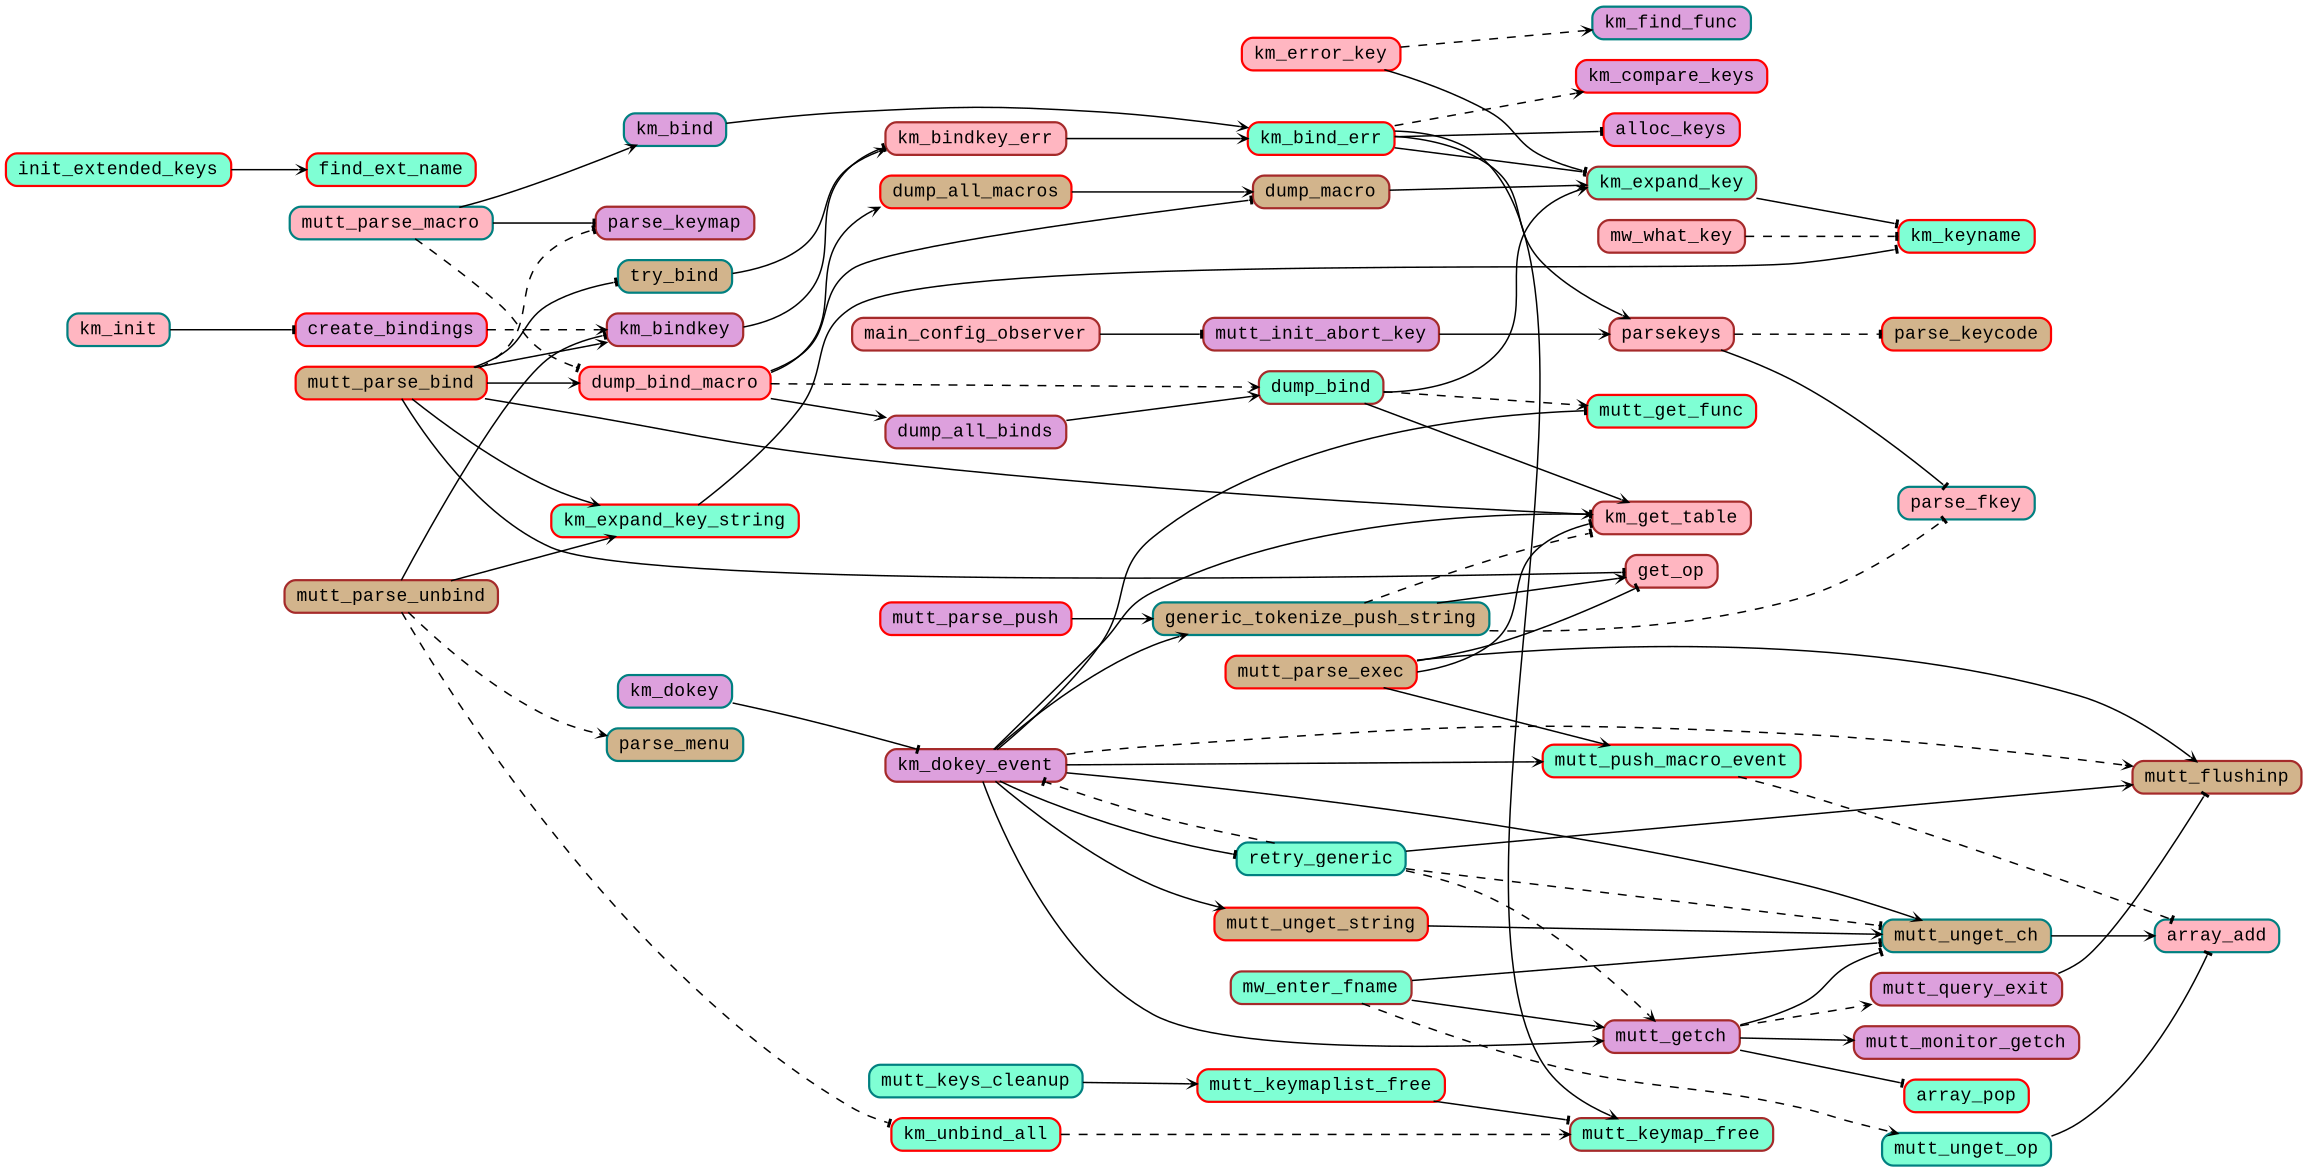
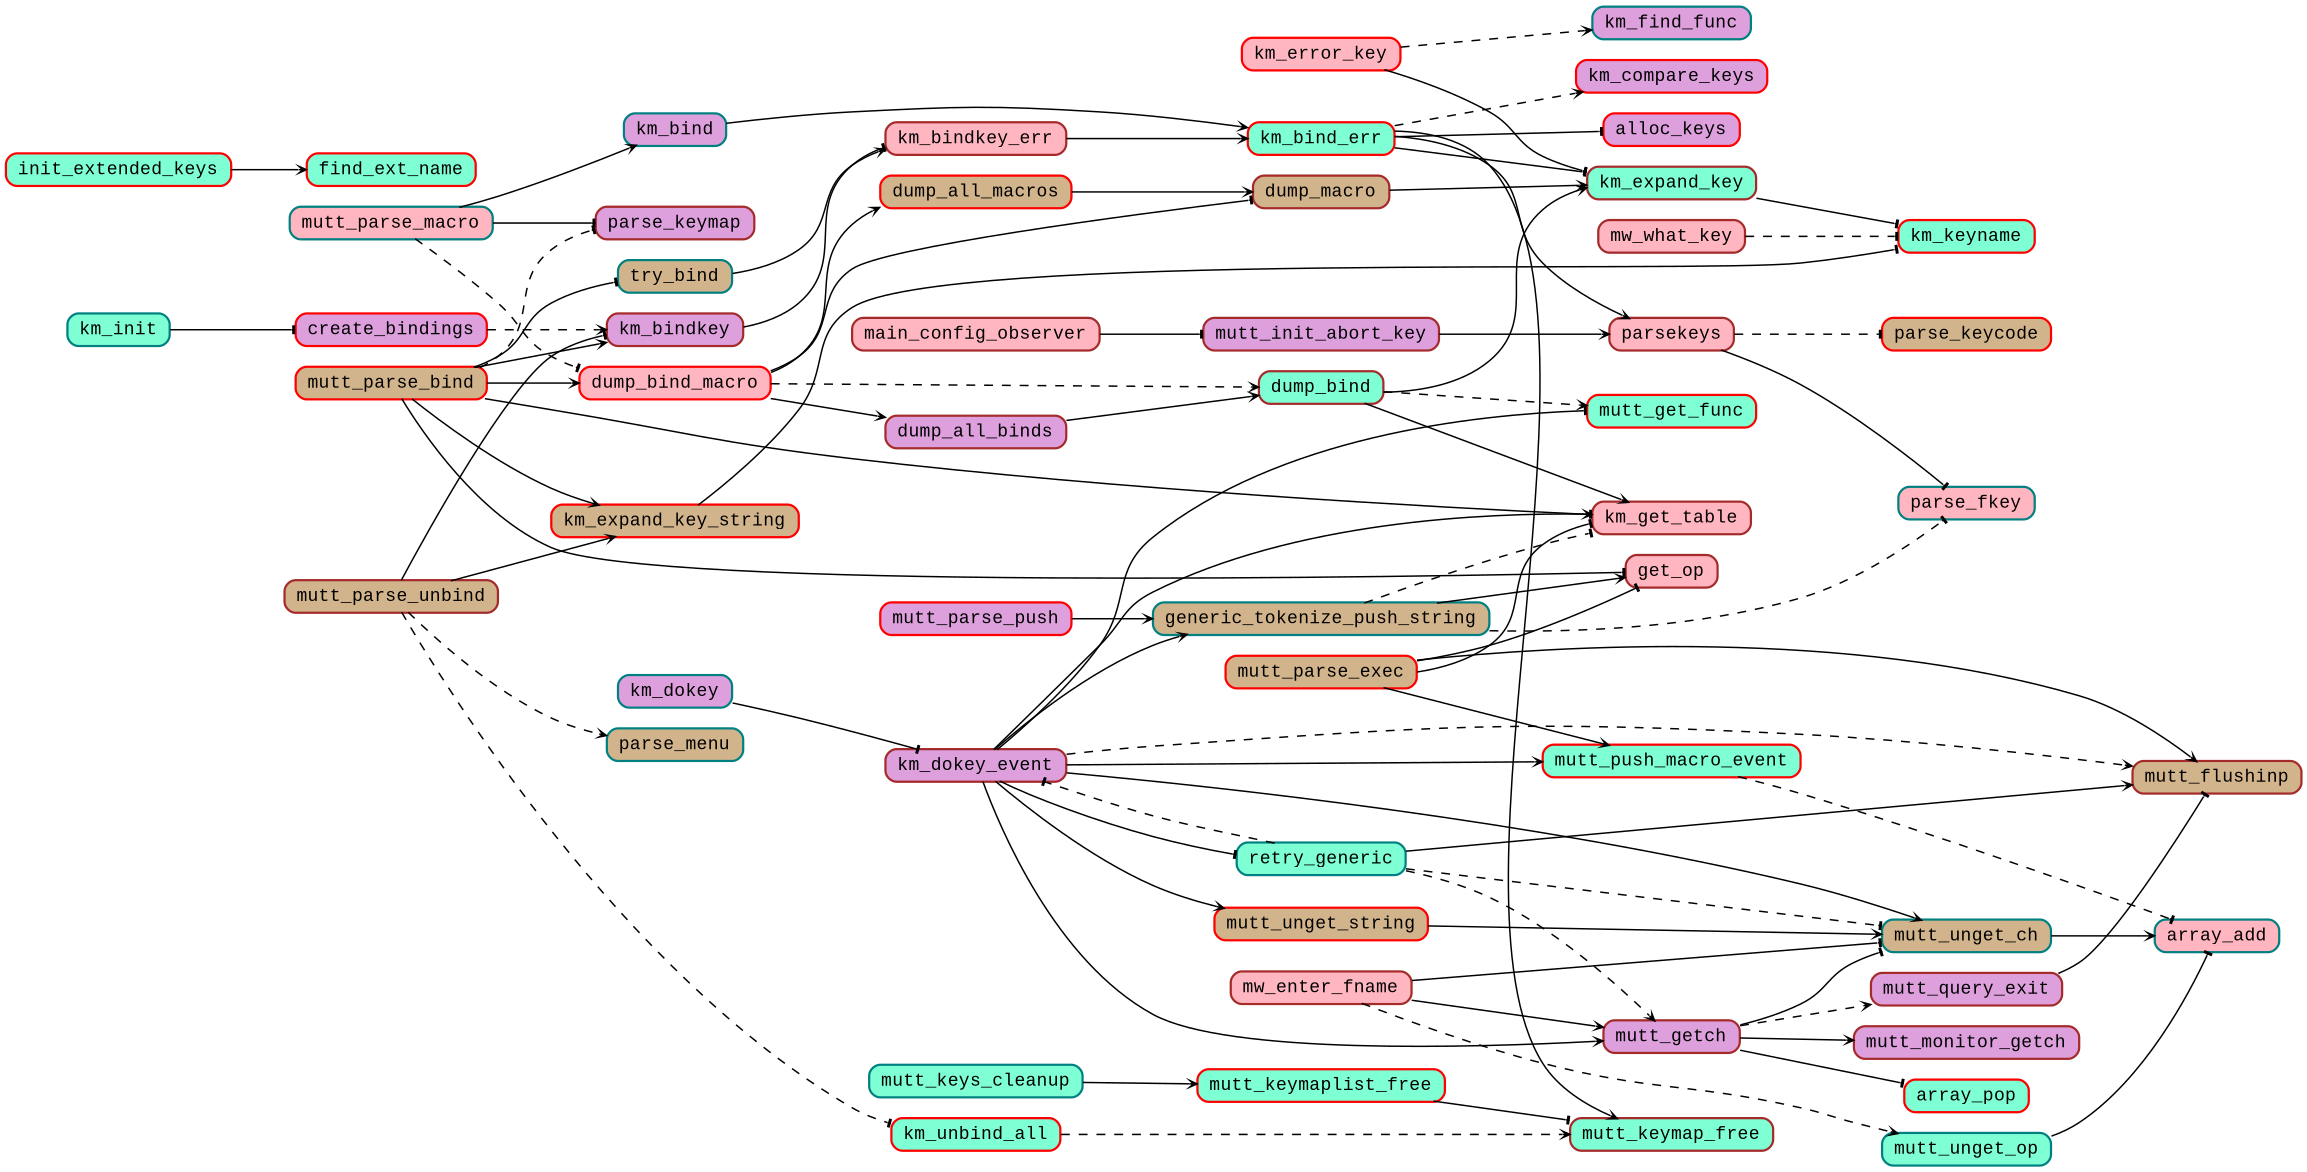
node "km_init": fillcolor lightpink -> aquamarine
node "km_expand_key_string": fillcolor aquamarine -> tan
node "mw_enter_fname": fillcolor aquamarine -> lightpink
